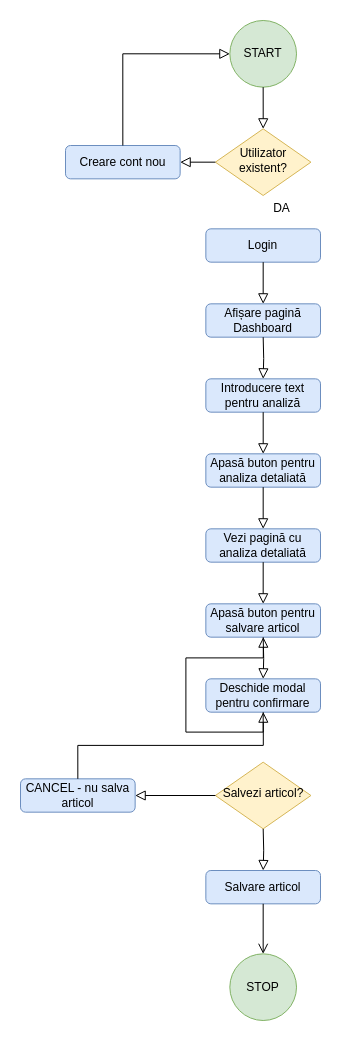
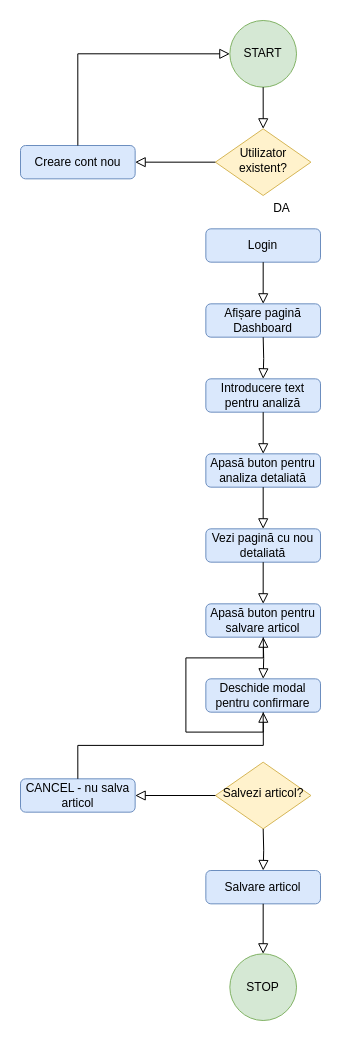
node "Creare cont nou": moved (123, 162) -> (78, 162)
node "Vezi pagină cu analiza detaliată": label "Vezi pagină cu analiza detaliată" -> "Vezi pagină cu nou detaliată"
edge "Salvare articol" -> "STOP": arrowhead open -> block
